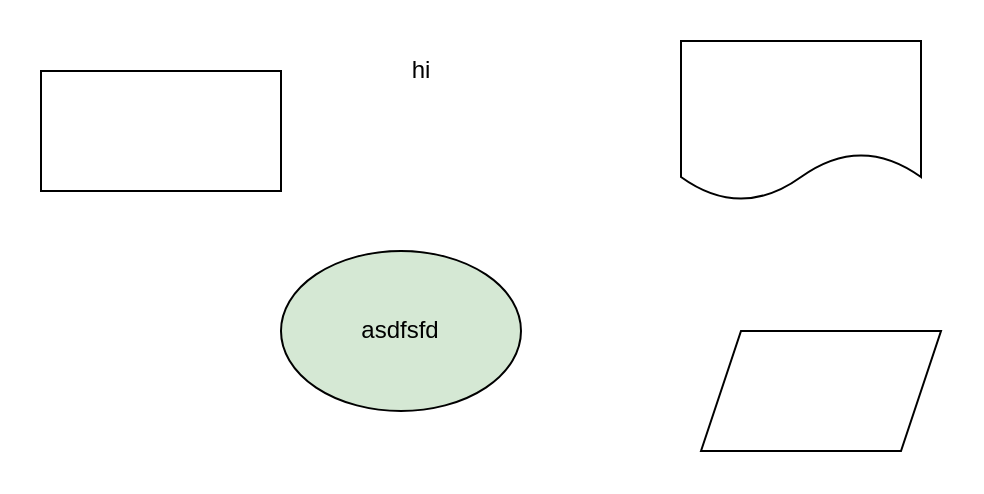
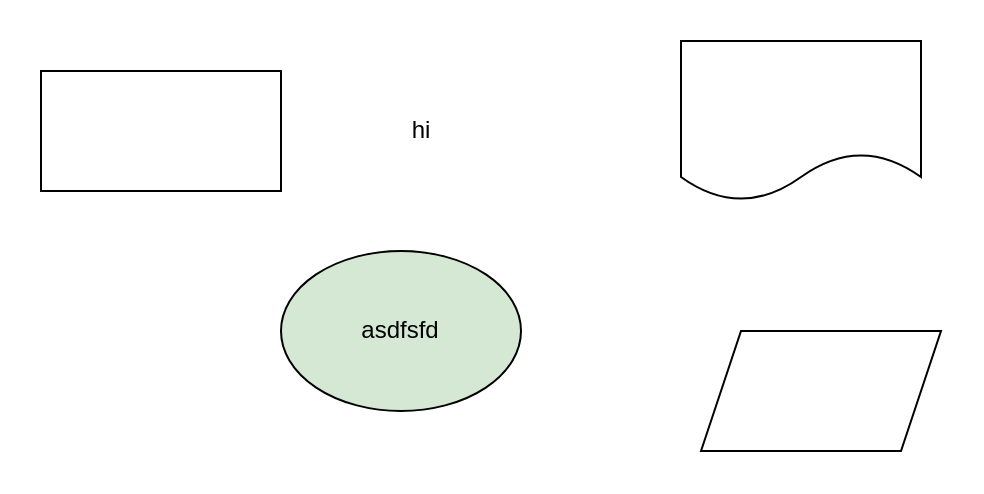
node "hi": moved (421, 71) -> (421, 131)
